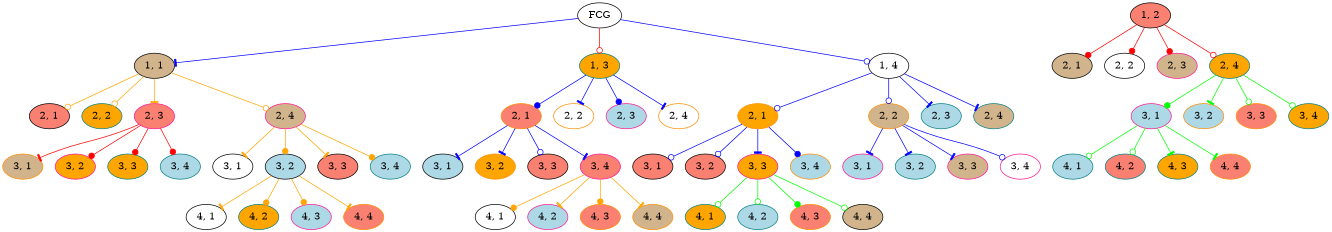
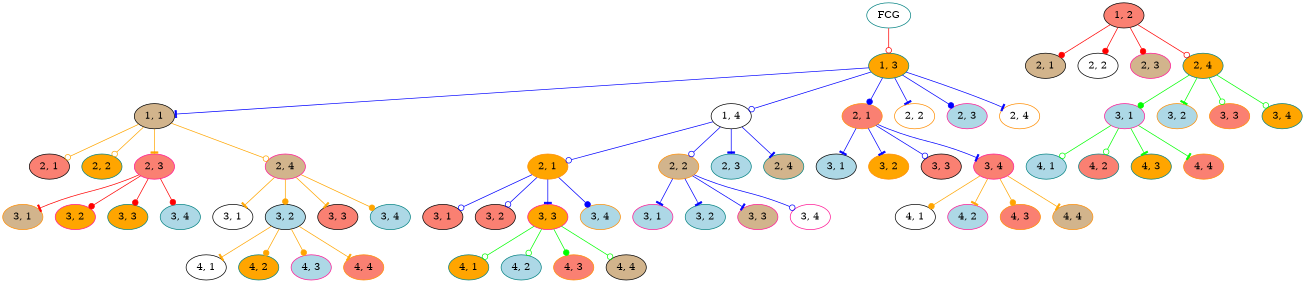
node "FCG": color black -> teal
edge "FCG" -> "1, 1": now "1, 3" -> "1, 1"
edge "FCG" -> "1, 4": now "1, 3" -> "1, 4"
